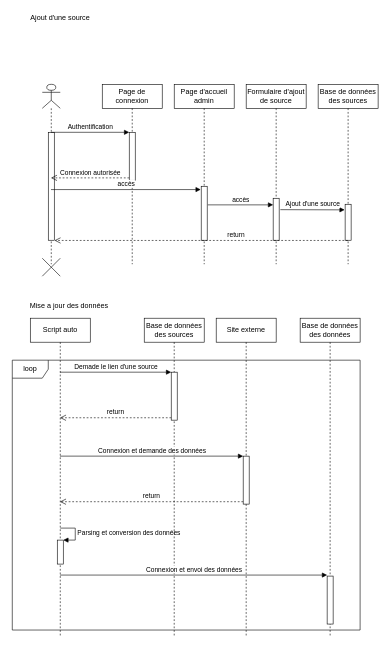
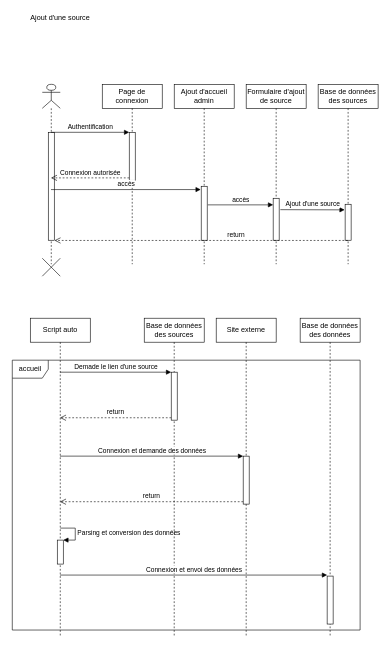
node "Page d'accueil admin": label "Page d'accueil admin" -> "Ajout d'accueil admin"
node "Mise a jour des données": removed
node "loop": label "loop" -> "accueil"
